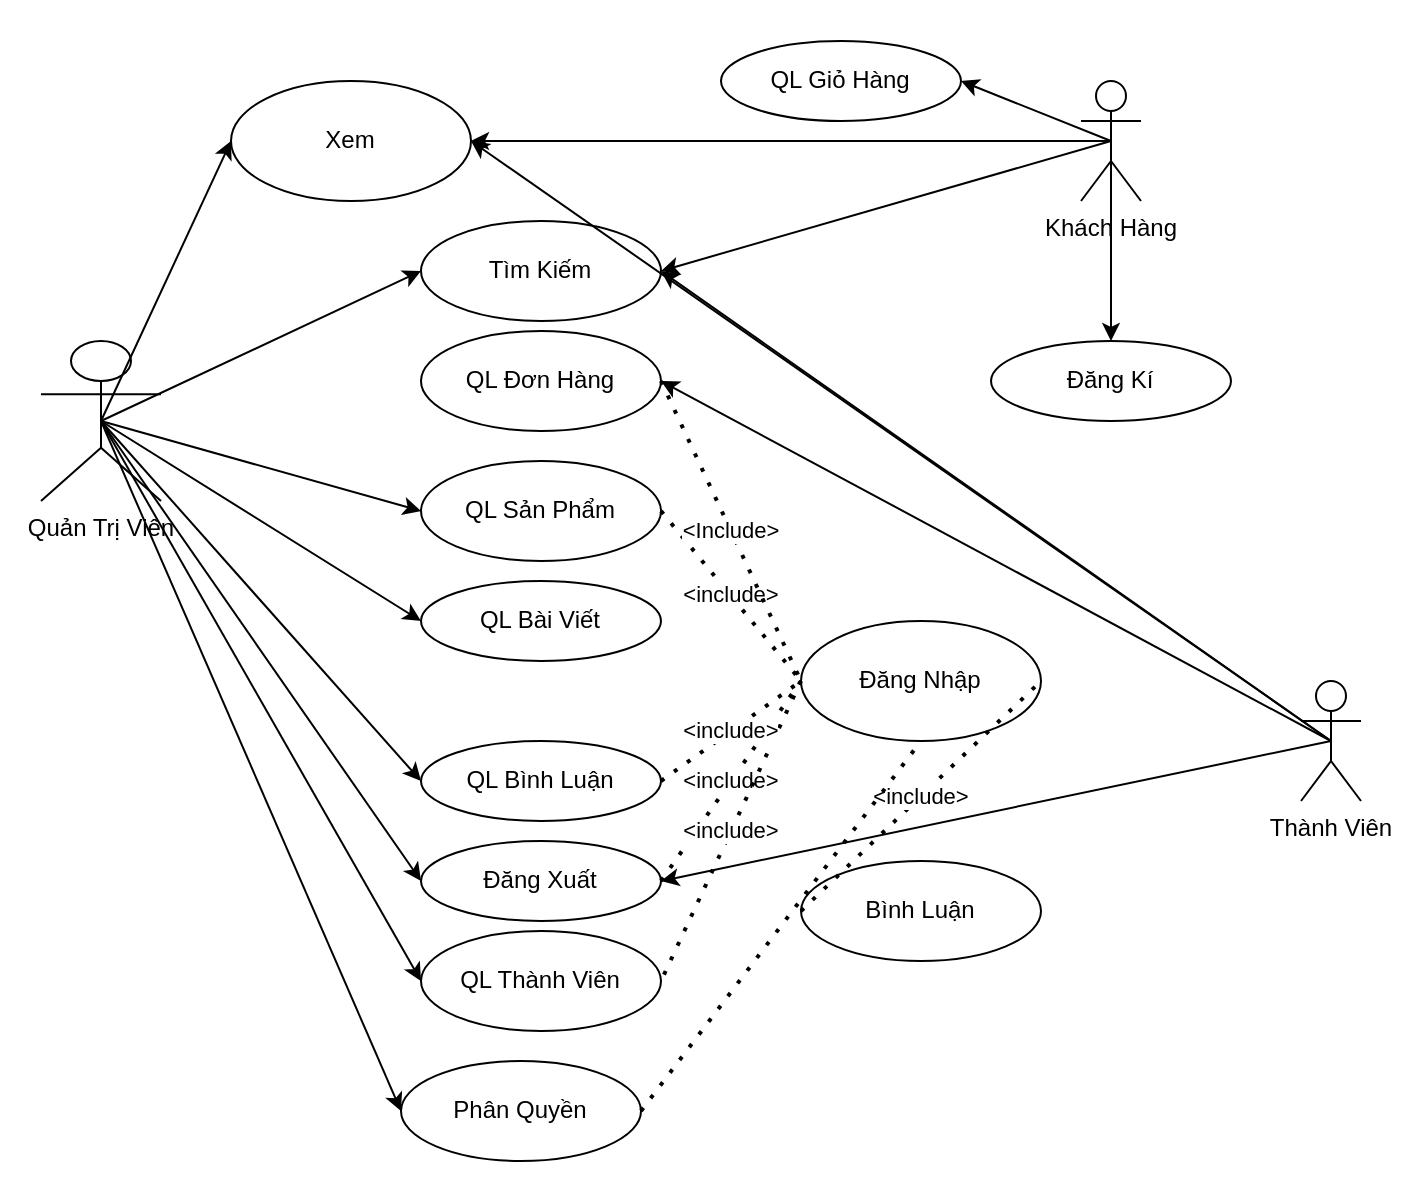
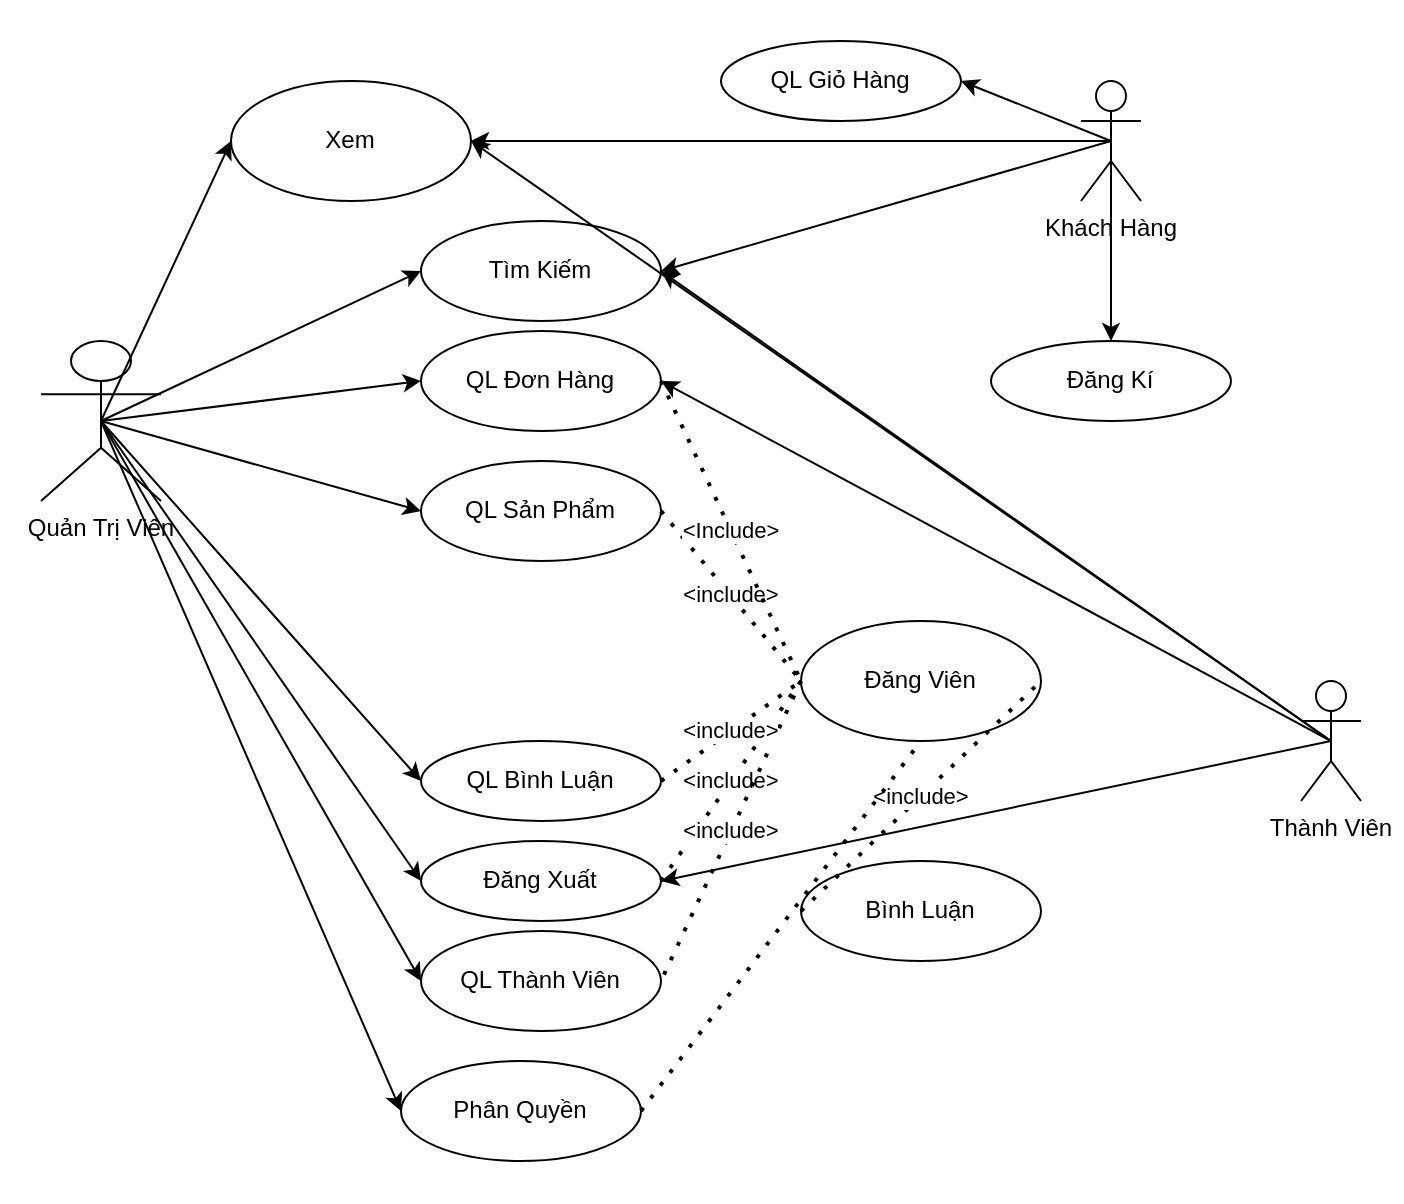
edge "Quản Trị Viên" -> "QL Đơn Hàng": added
edge "Quản Trị Viên" -> "QL Bài Viết": removed
node "QL Bài Viết": removed
node "Đăng Nhập": label "Đăng Nhập" -> "Đăng Viên"
